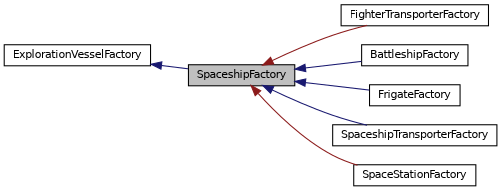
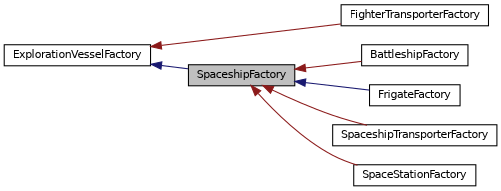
edge "FighterTransporterFactory" -> "SpaceshipFactory": now "FighterTransporterFactory" -> "ExplorationVesselFactory"
edge "BattleshipFactory" -> "SpaceshipFactory": color midnightblue -> firebrick4
edge "SpaceshipTransporterFactory" -> "SpaceshipFactory": color midnightblue -> firebrick4
